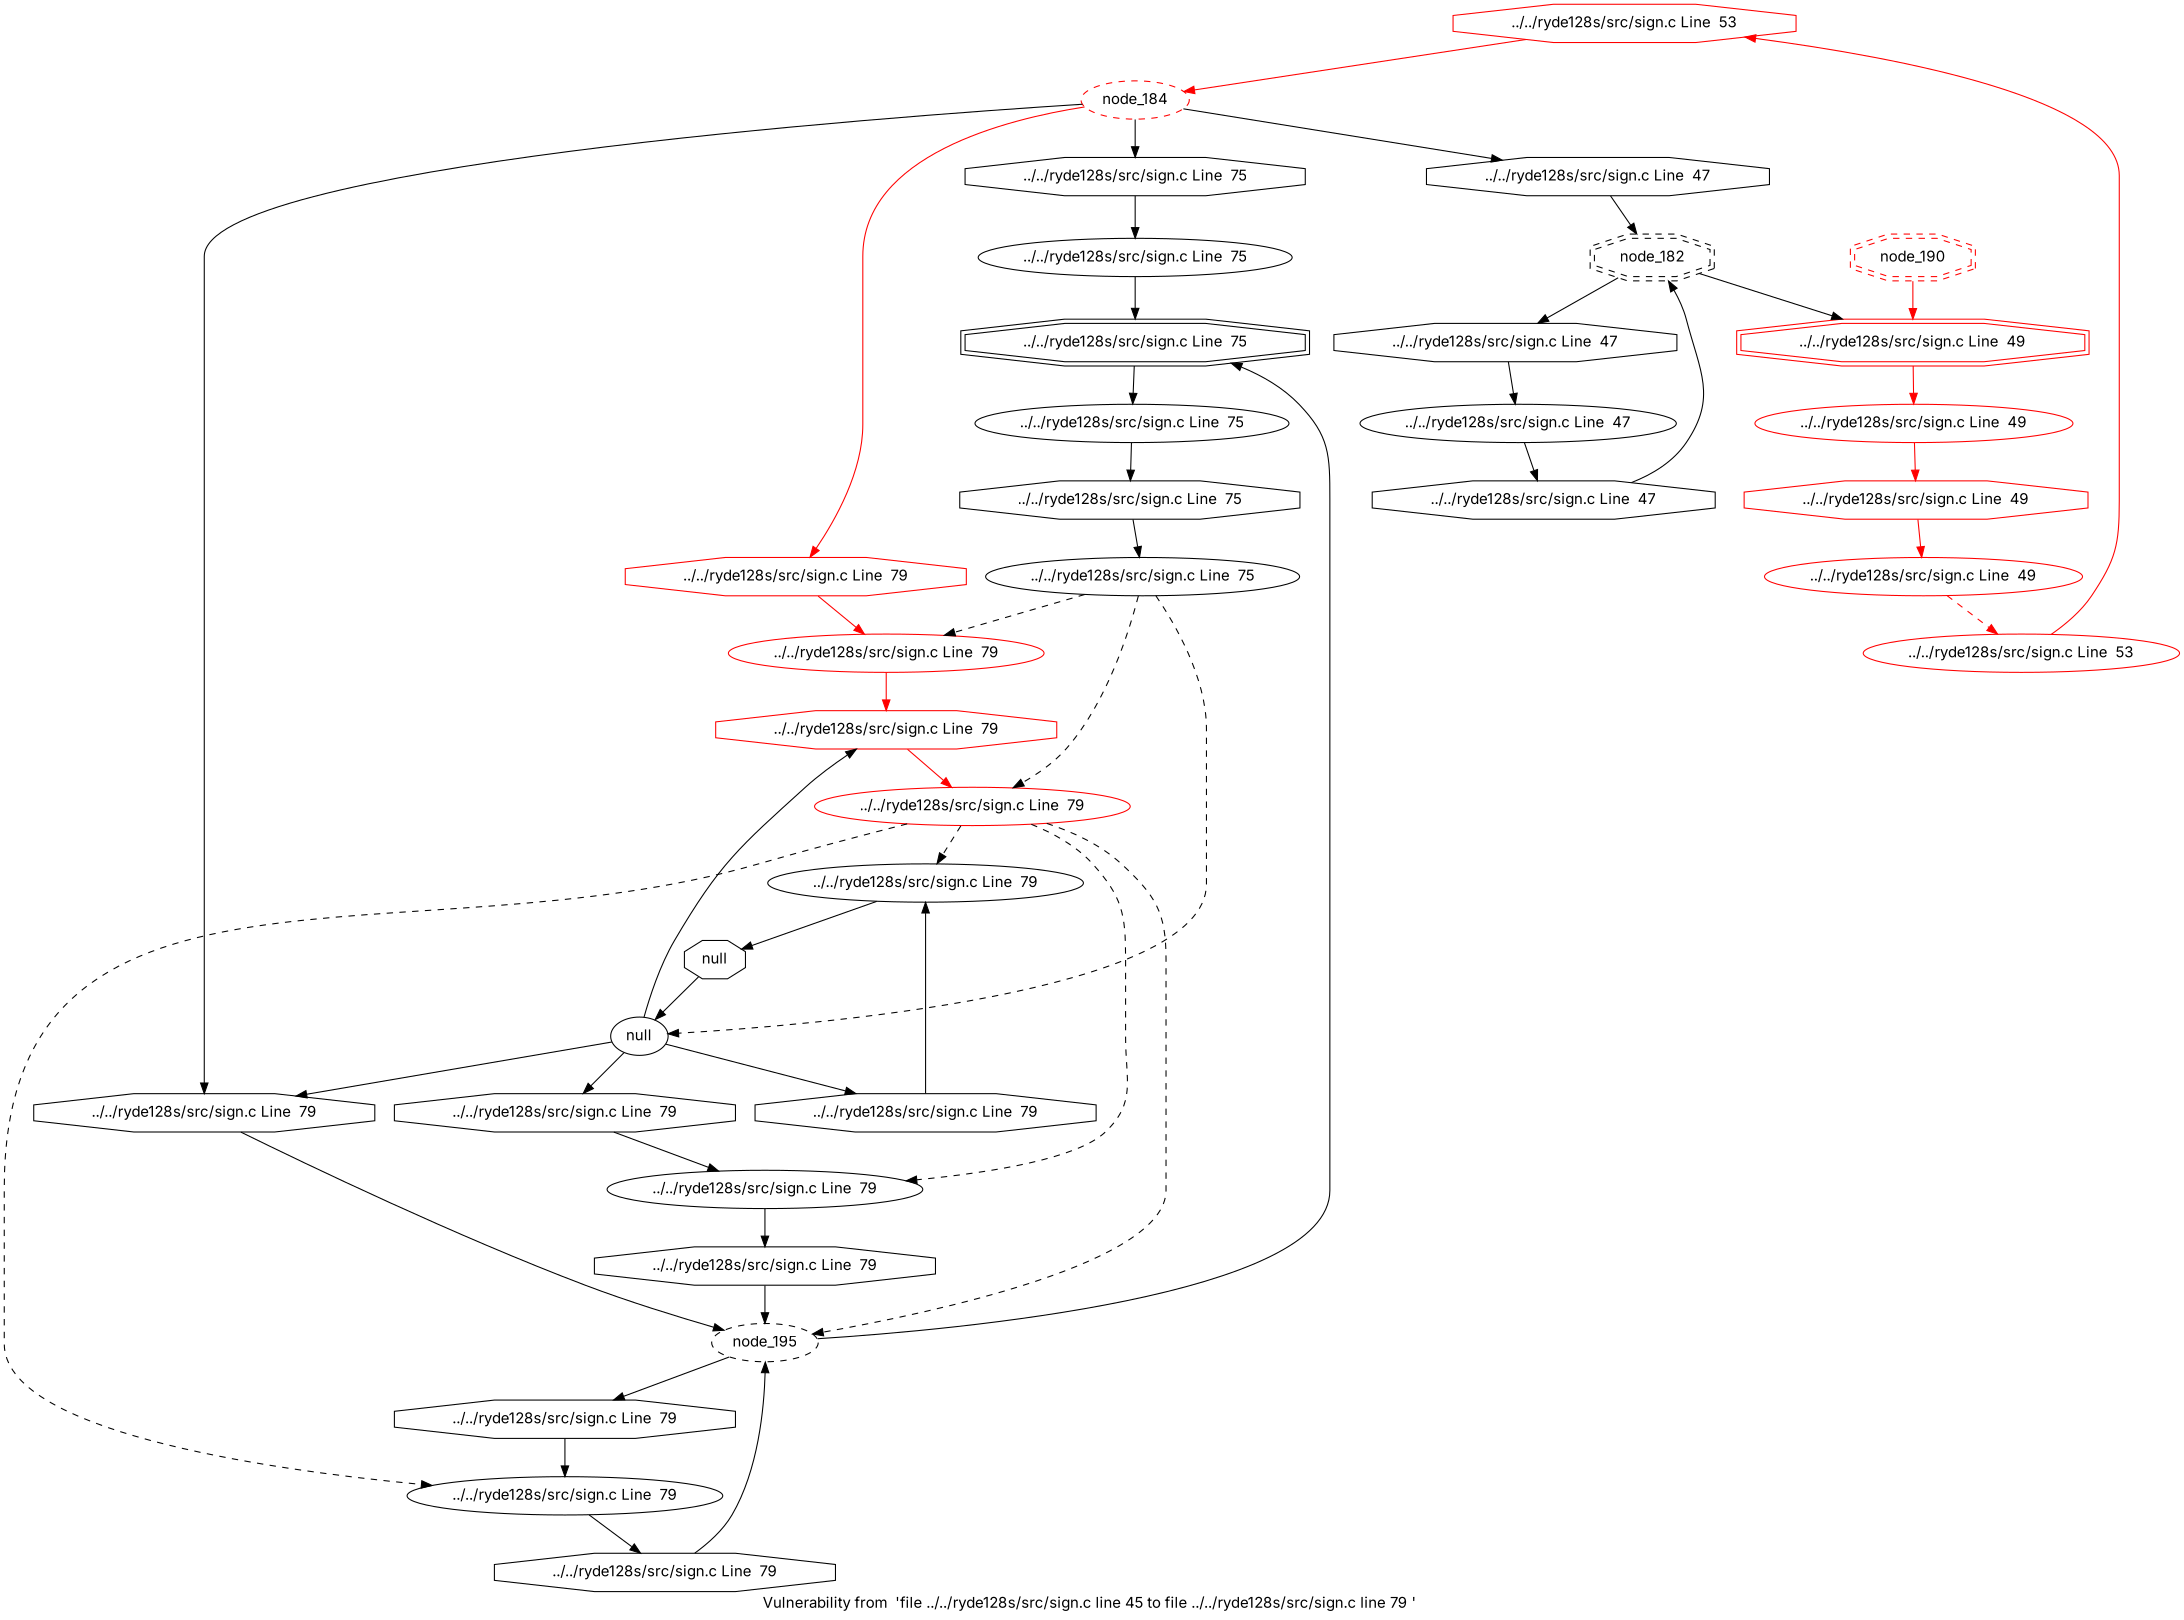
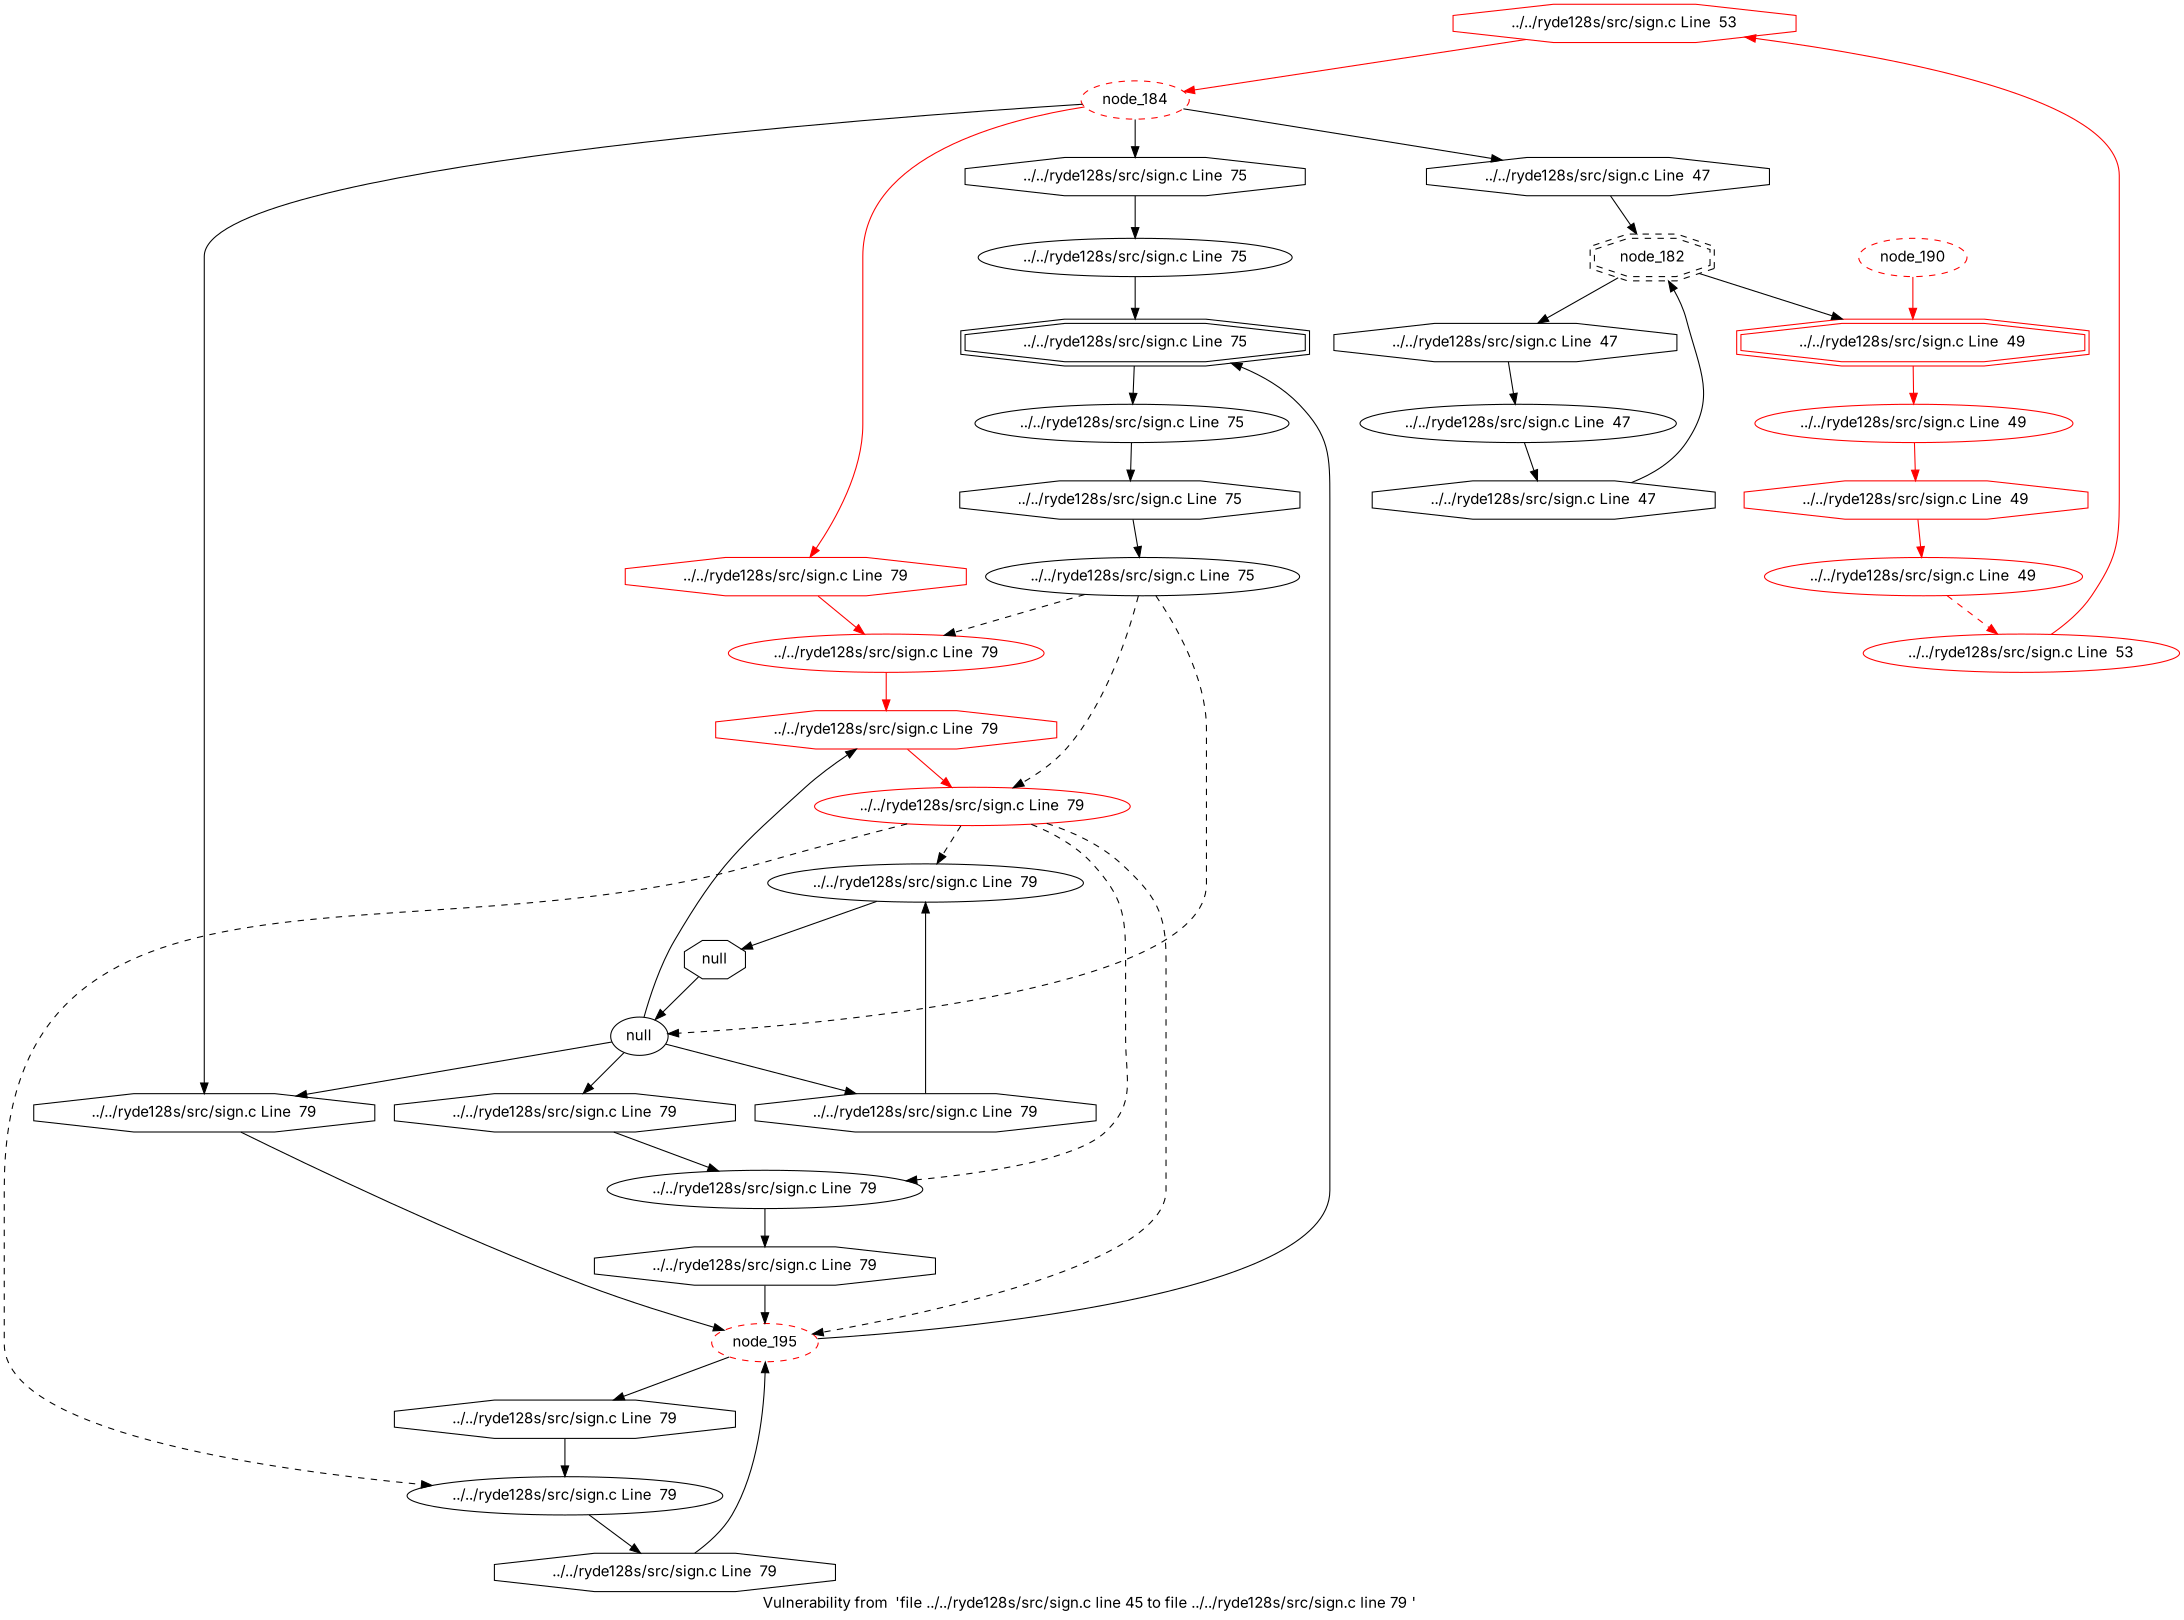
node "node_190": shape doubleoctagon -> ellipse
node "node_195": color black -> red
